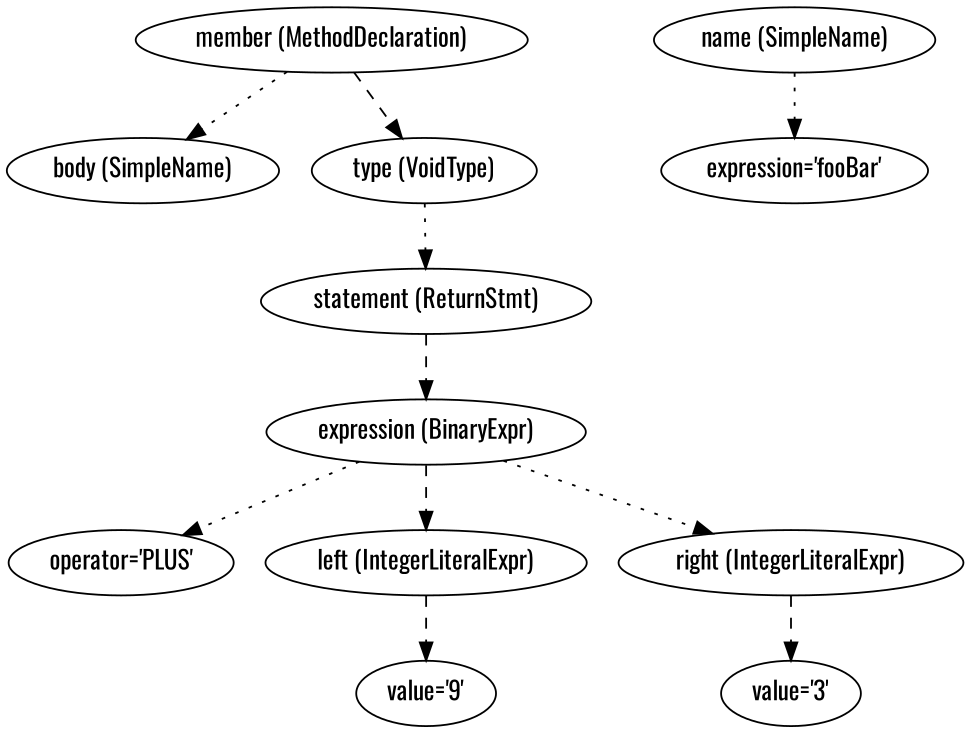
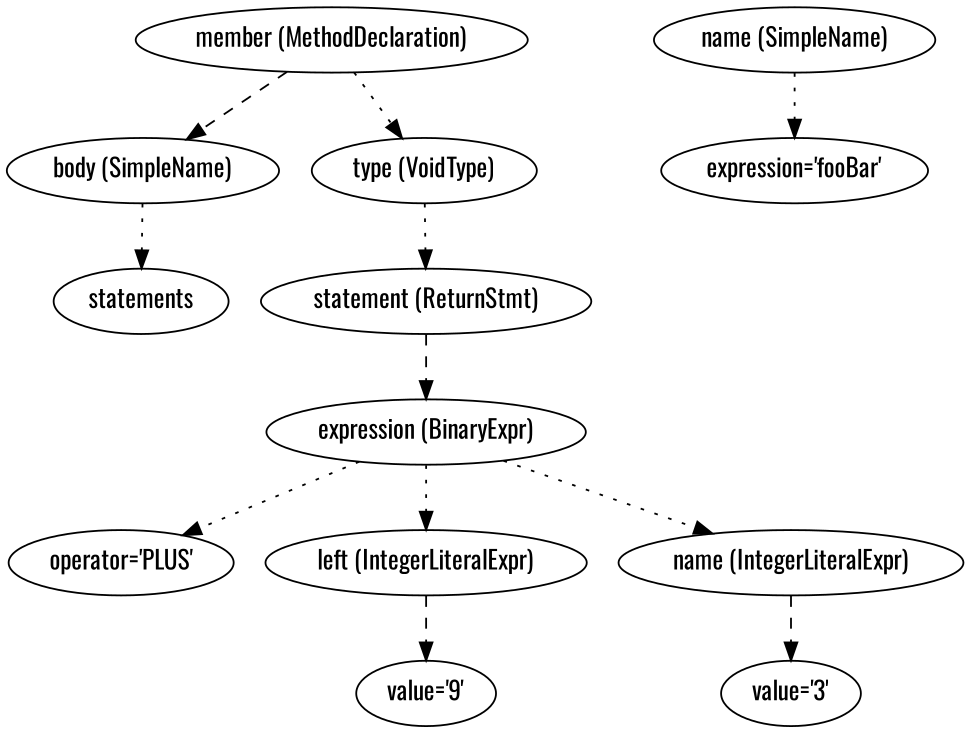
edge "member (MethodDeclaration)" -> "type (VoidType)": style dashed -> dotted
edge "member (MethodDeclaration)" -> "body (SimpleName)": style dotted -> dashed
node "statements": added
edge "expression (BinaryExpr)" -> "left (IntegerLiteralExpr)": style dashed -> dotted
node "right (IntegerLiteralExpr)": label "right (IntegerLiteralExpr)" -> "name (IntegerLiteralExpr)"
